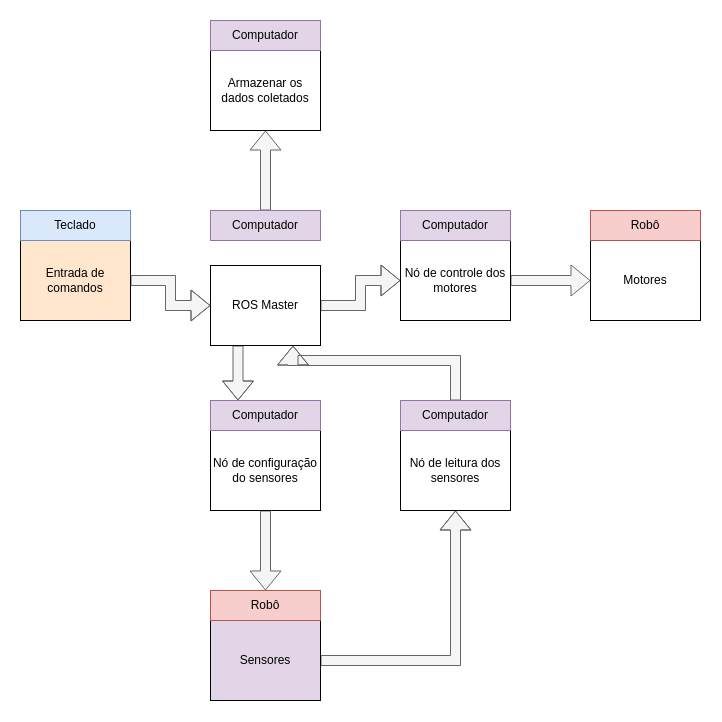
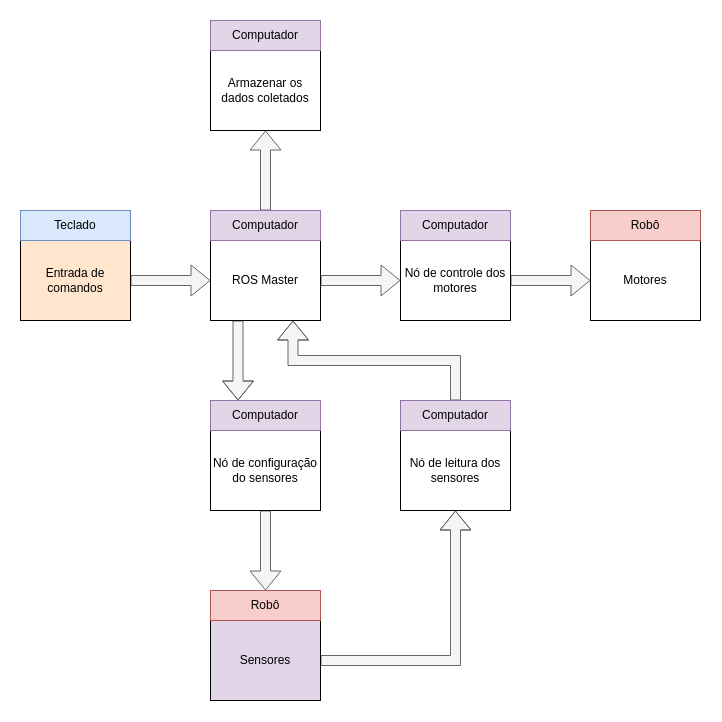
node "ROS Master": moved (266, 306) -> (266, 281)
